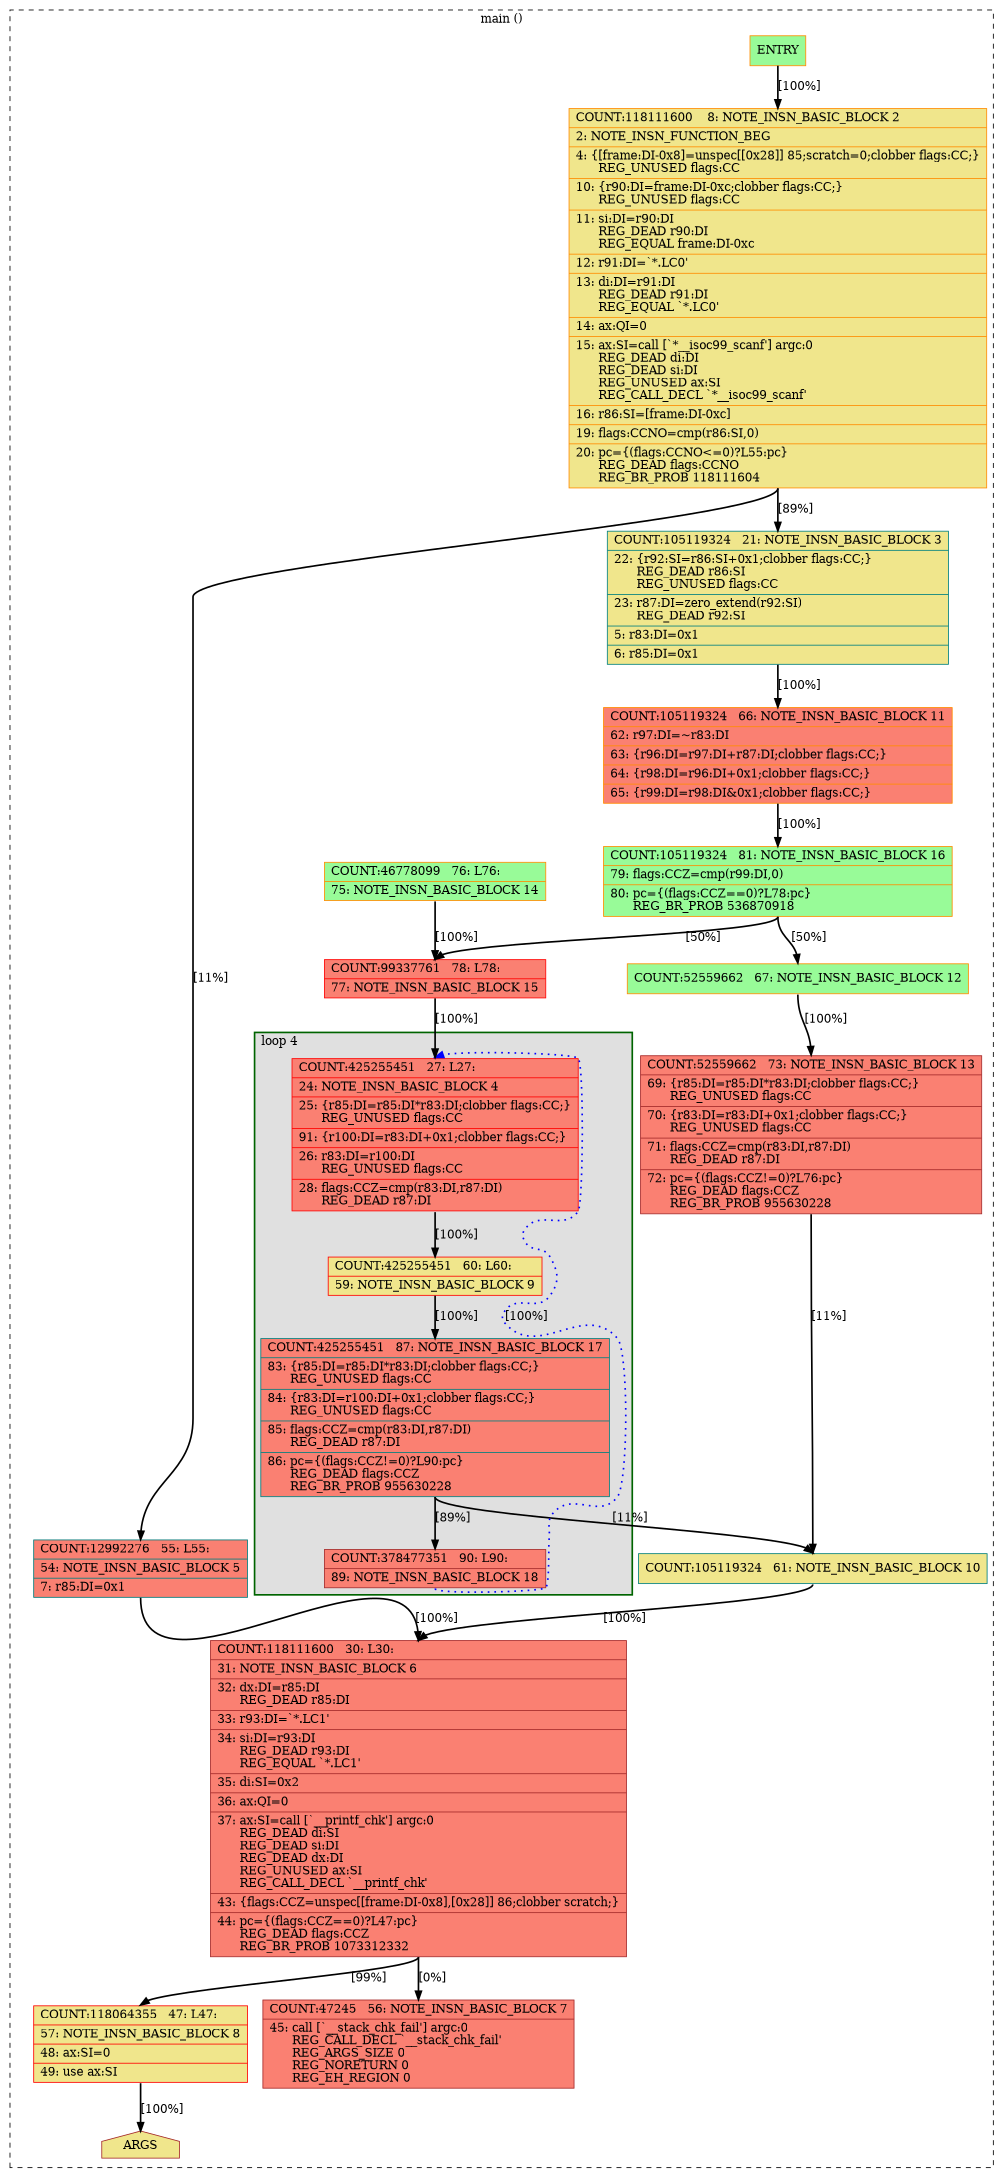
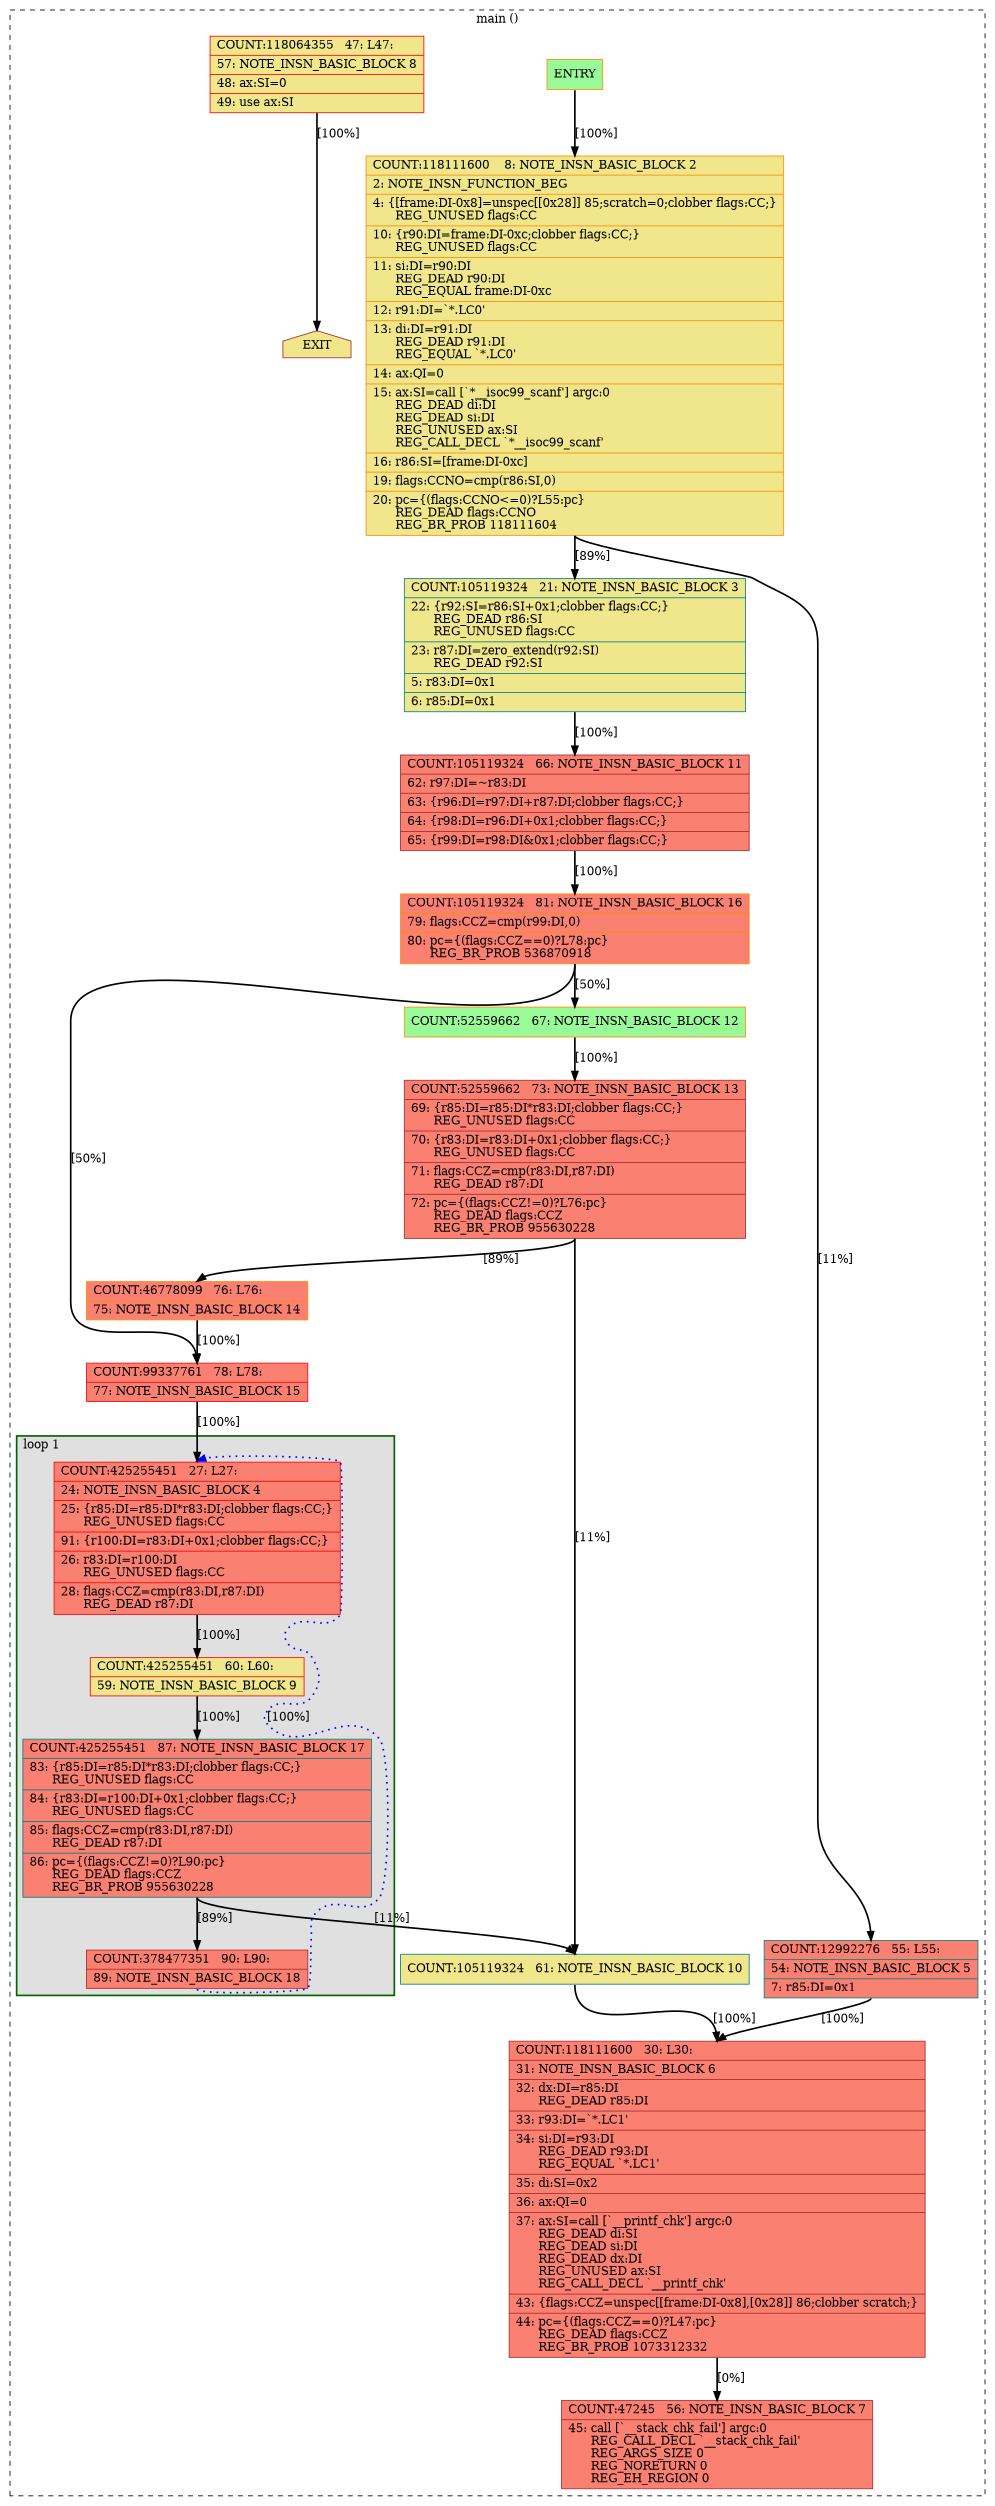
node "COUNT:105119324   66: NOTE_INSN_BASIC_BLOCK 11": color darkorange -> brown
node "COUNT:46778099   76: L76:": fillcolor palegreen -> salmon
node "COUNT:105119324   81: NOTE_INSN_BASIC_BLOCK 16": fillcolor palegreen -> salmon
cluster "loop 4": label "loop 4" -> "loop 1"
edge "COUNT:52559662   73: NOTE_INSN_BASIC_BLOCK 13" -> "COUNT:46778099   76: L76:": added, label "[89%]"
edge "COUNT:118111600   30: L30:" -> "COUNT:118064355   47: L47:": removed, label "[99%]"
node "ARGS": label "ARGS" -> "EXIT"
